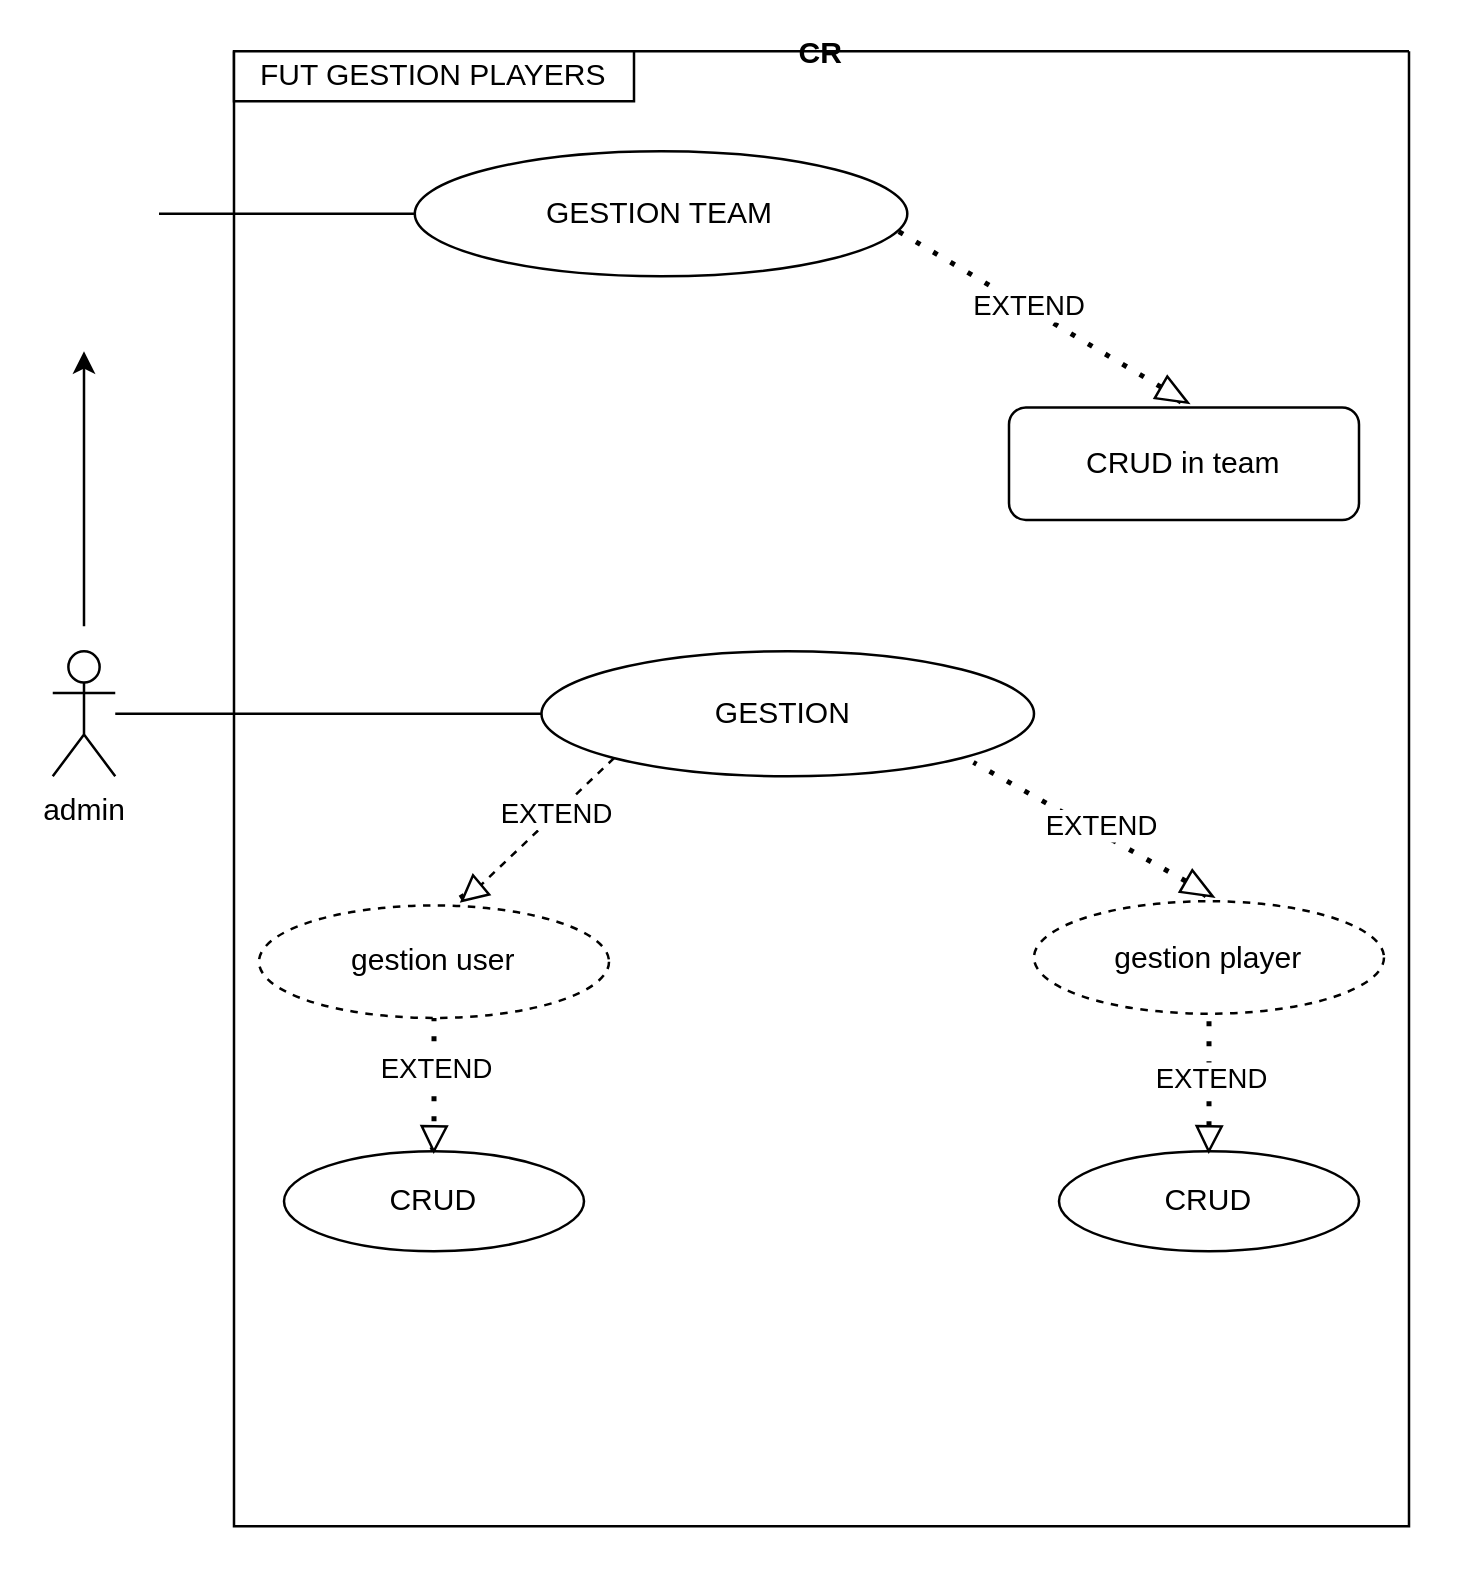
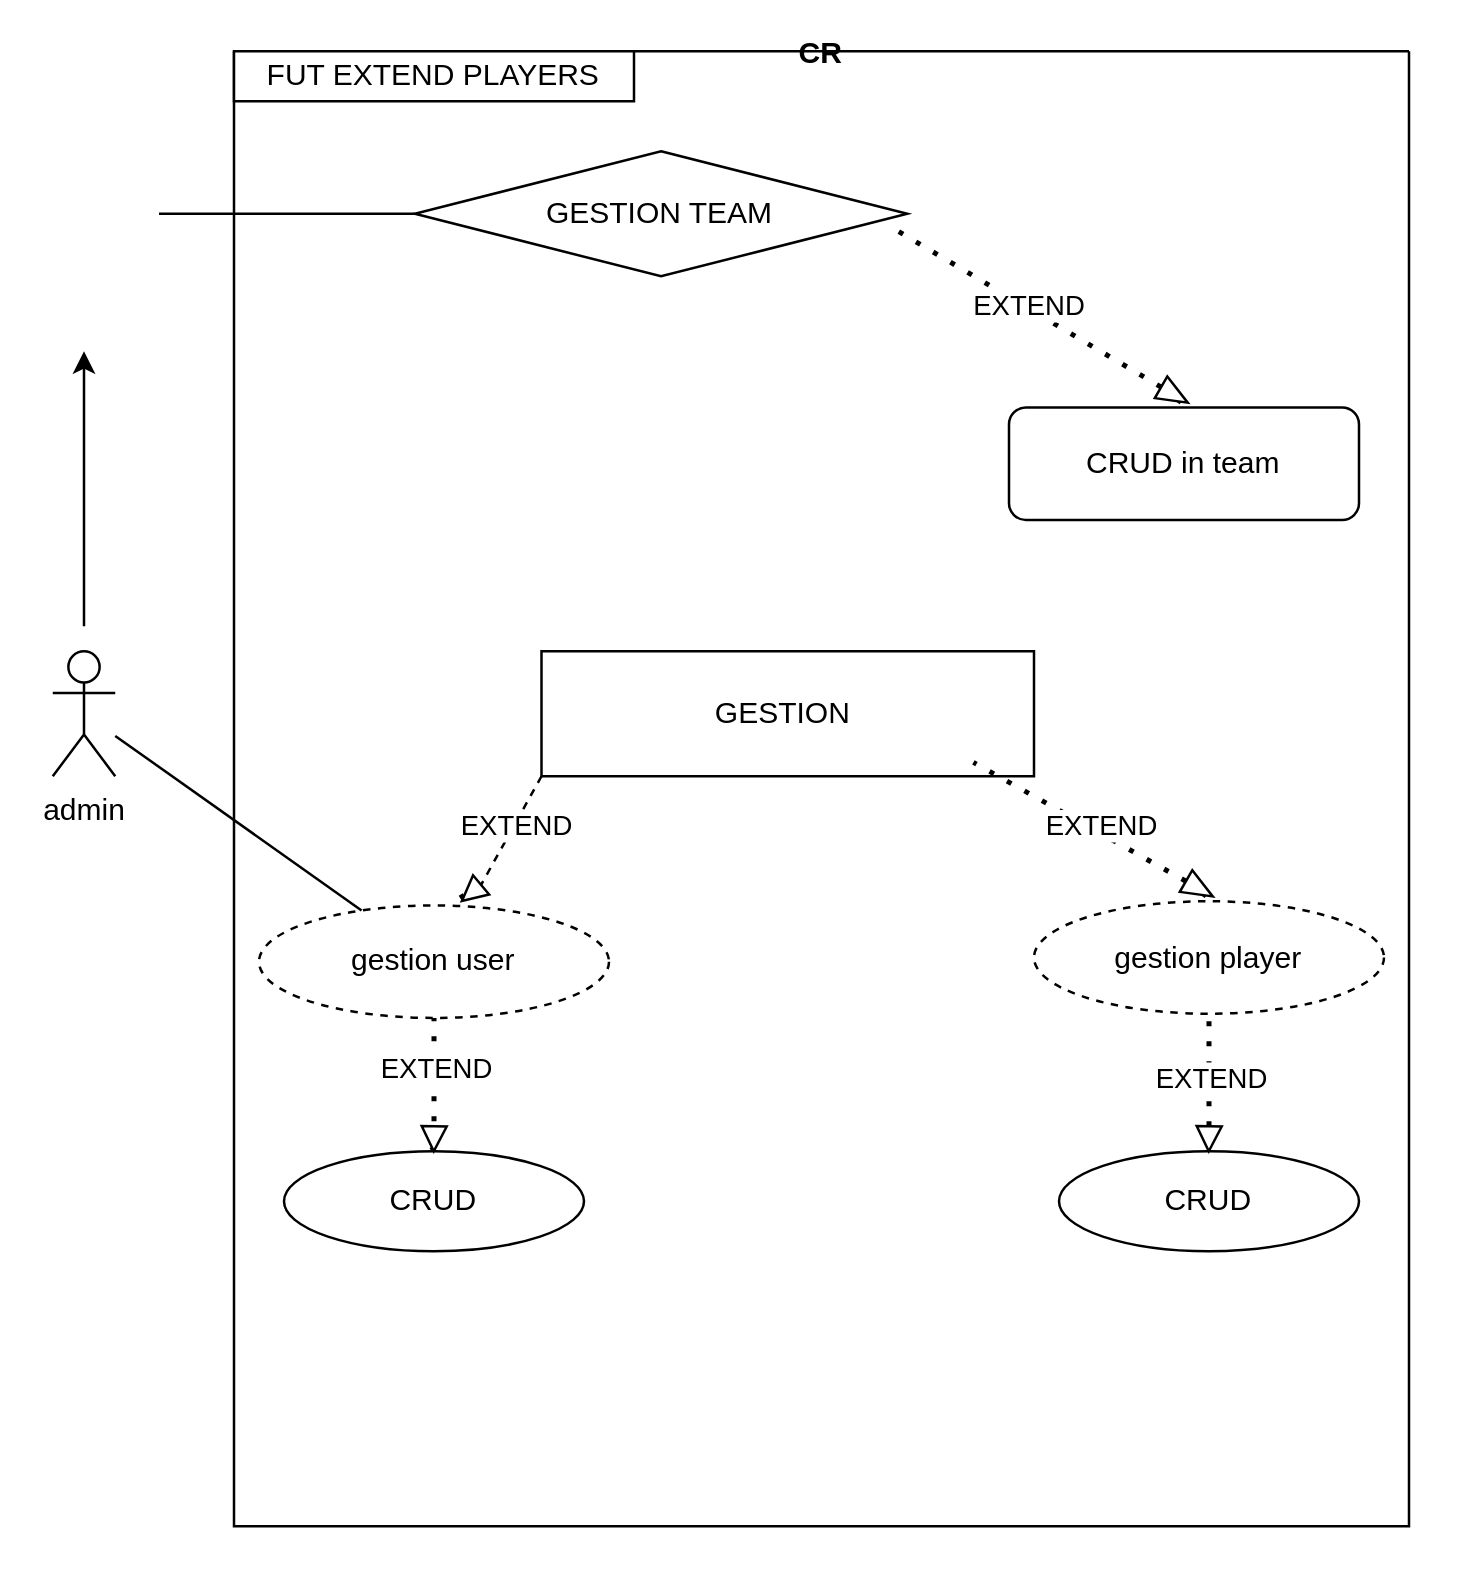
node "FUT GESTION PLAYERS": label "FUT GESTION PLAYERS" -> "FUT EXTEND PLAYERS"
node "GESTION TEAM": shape ellipse -> diamond
edge "admin" -- "GESTION": now "admin" -- "gestion user"
node "GESTION": shape ellipse -> rectangle
